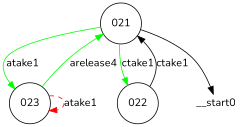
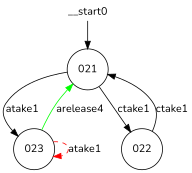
edge "021" -> "023": color green -> black
edge "021" -> "__start0": reversed
edge "021" -> "022": color green -> black
